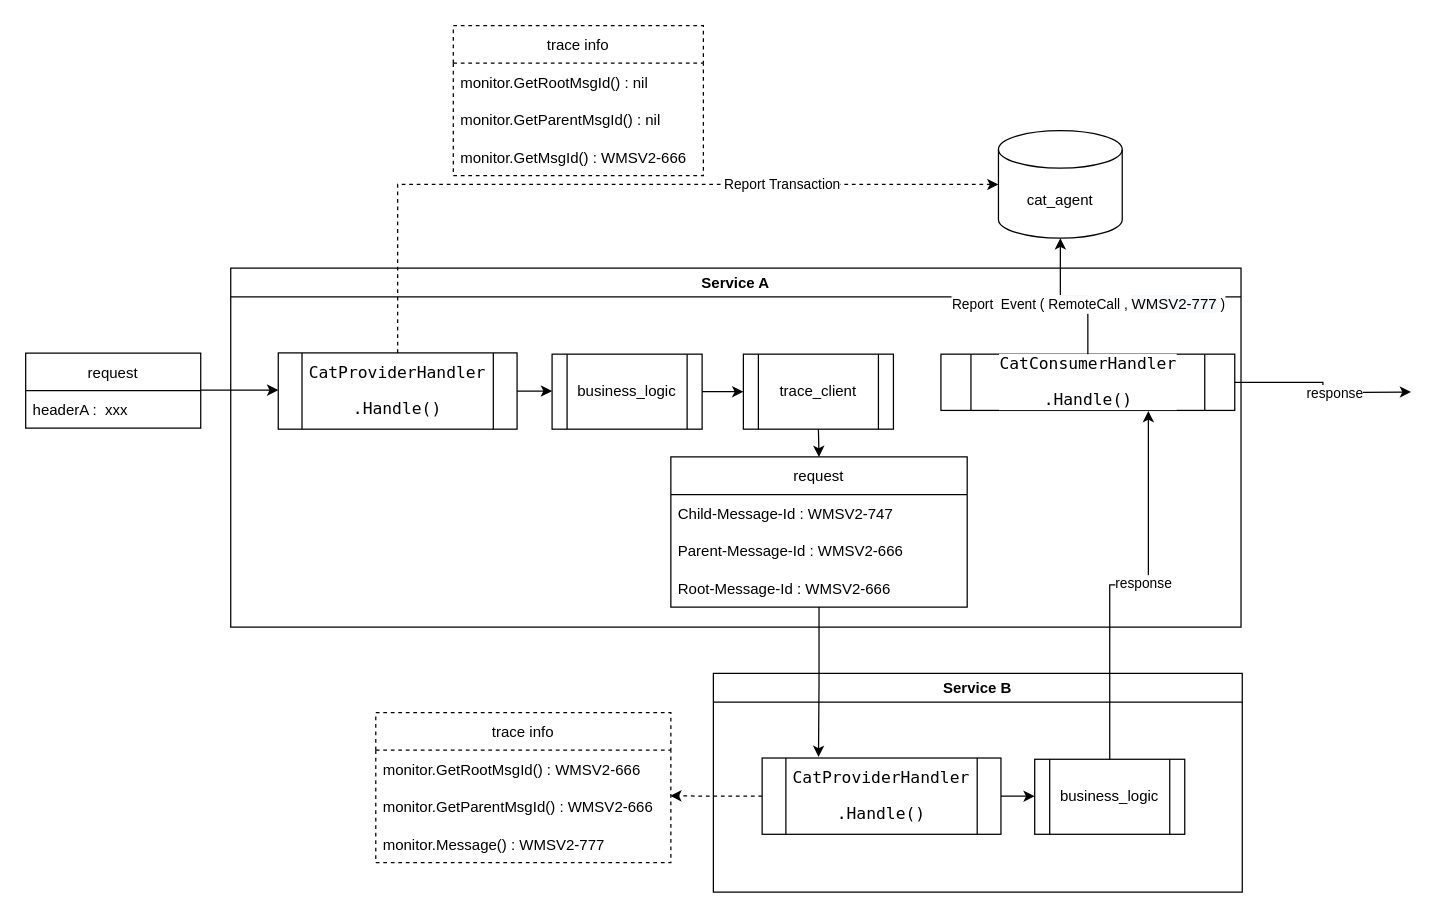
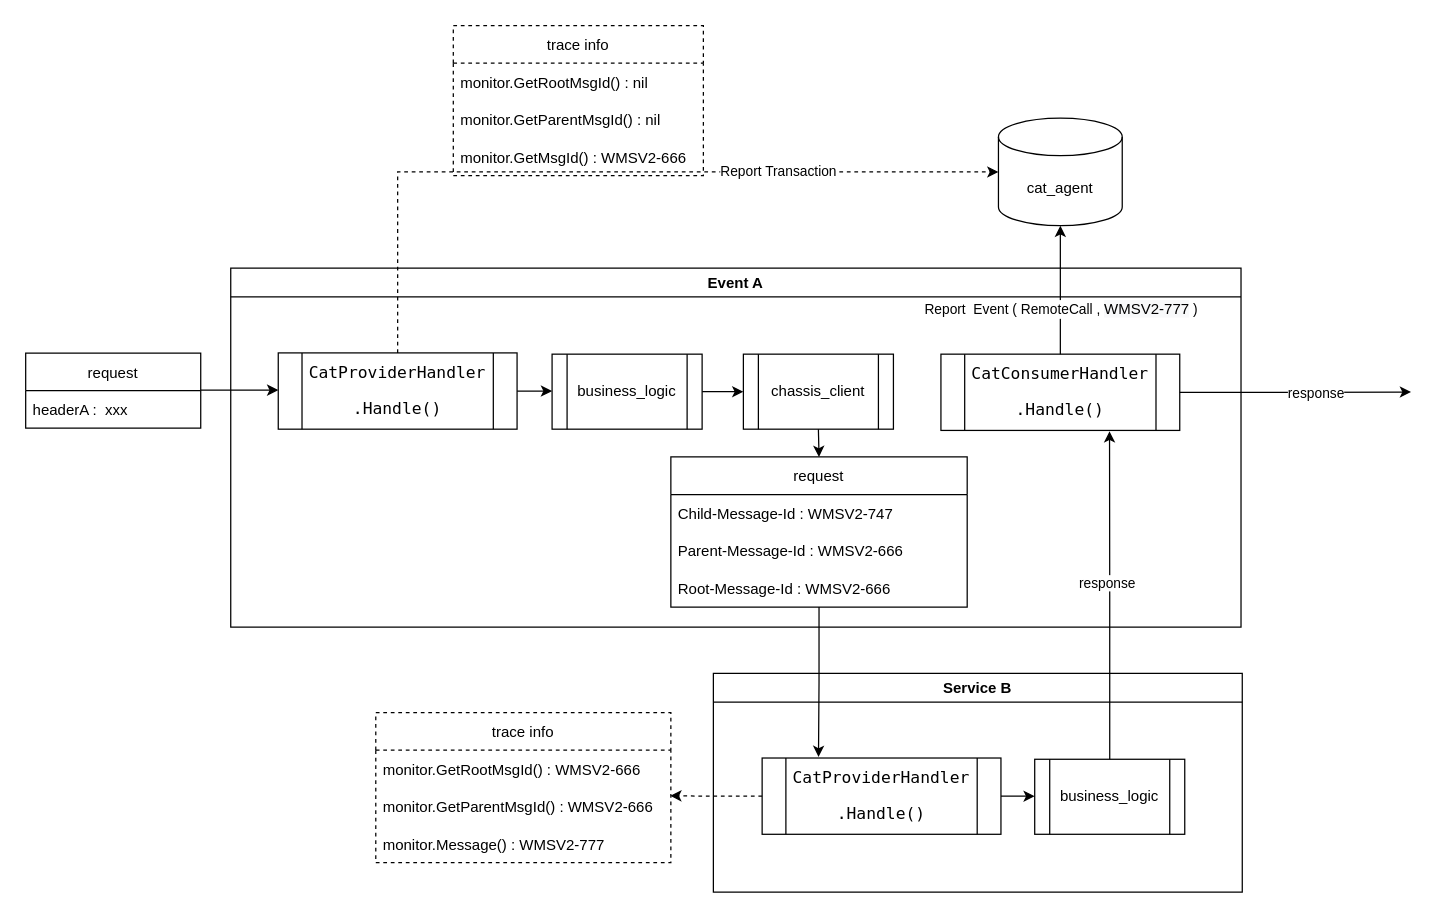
node "cat_agent": moved (1060, 184) -> (1060, 172)
node "Service A": label "Service A" -> "Event A"
node "CatConsumerHandler.Handle()": size 294x56 -> 239x76
node "trace_client": label "trace_client" -> "chassis_client"
